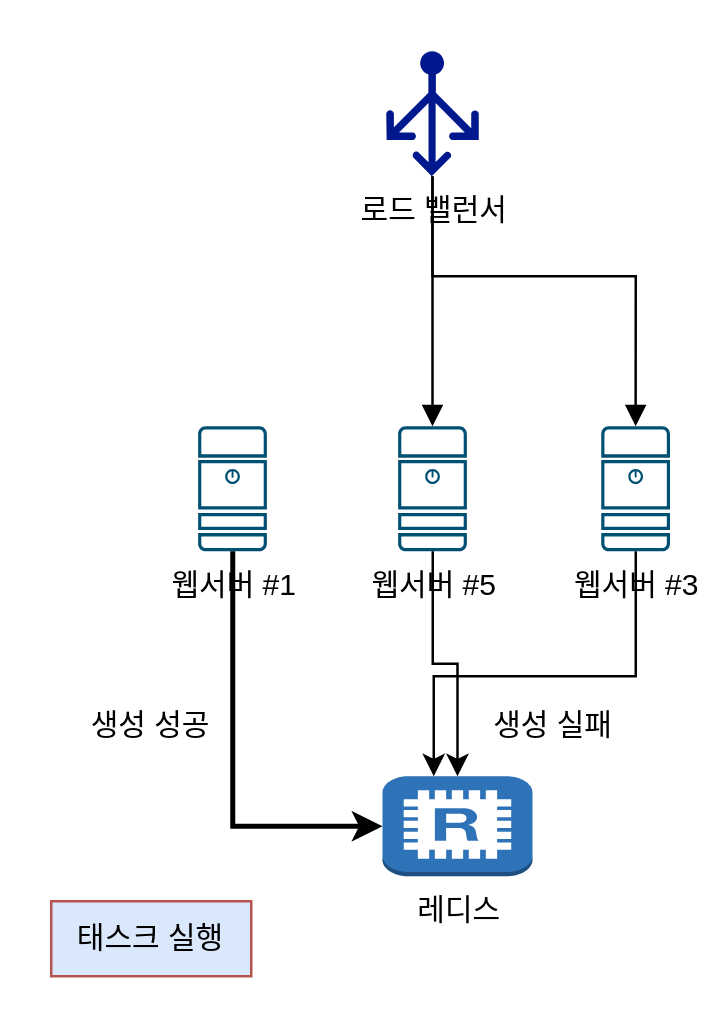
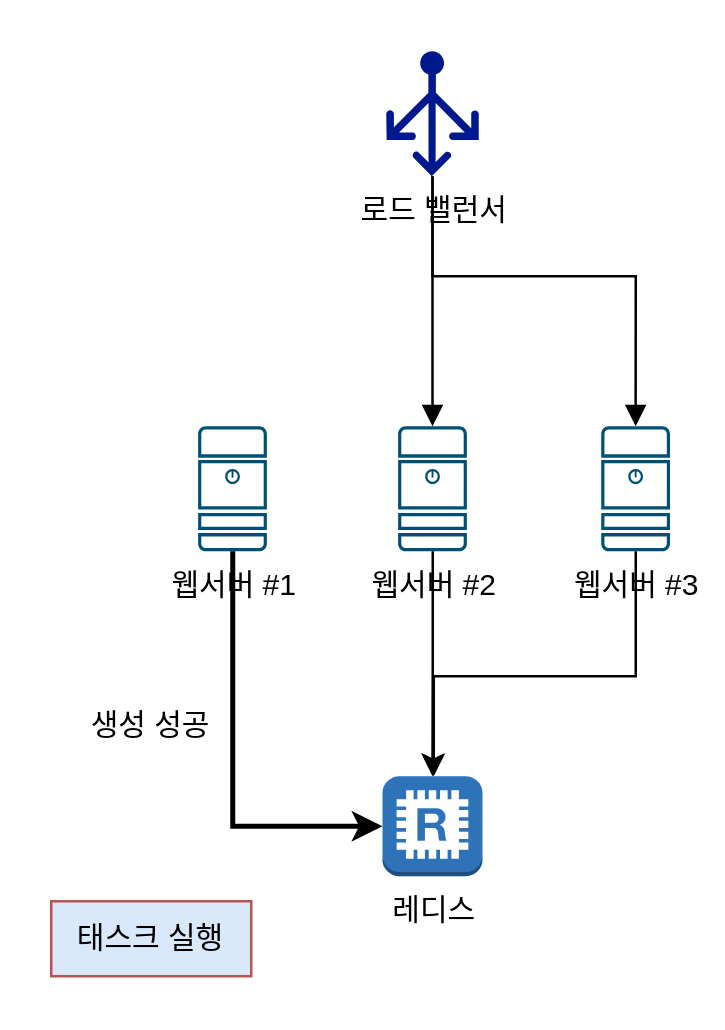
node "웹서버 #5": label "웹서버 #5" -> "웹서버 #2"
node "생성 실패": removed
node "레디스": size 150x100 -> 100x100
